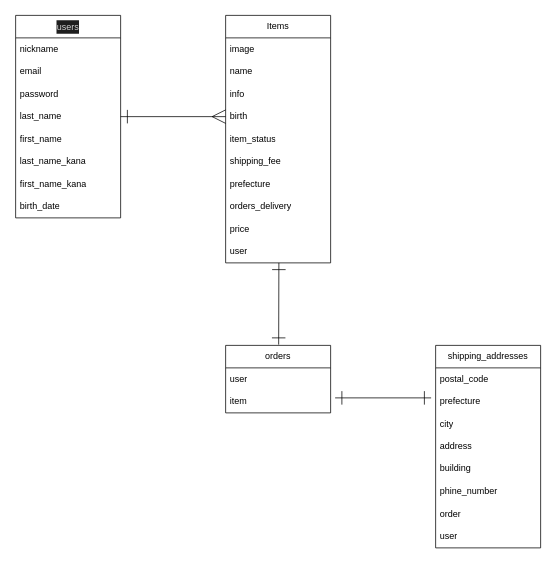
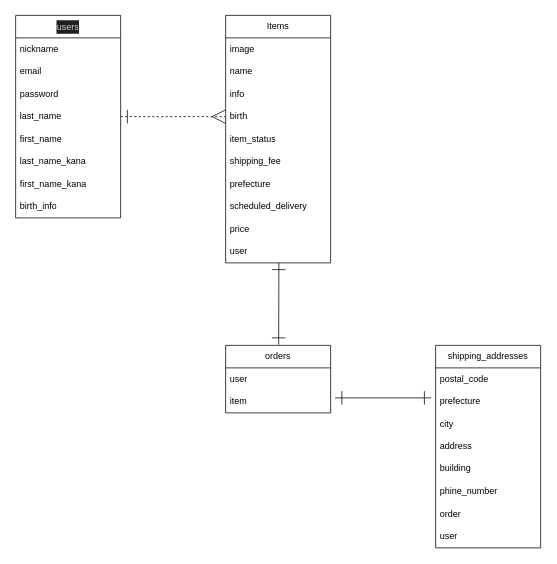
edge "last_name" -- "birth": style solid -> dashed
node "birth_date": label "birth_date" -> "birth_info"
node "orders_delivery": label "orders_delivery" -> "scheduled_delivery"
